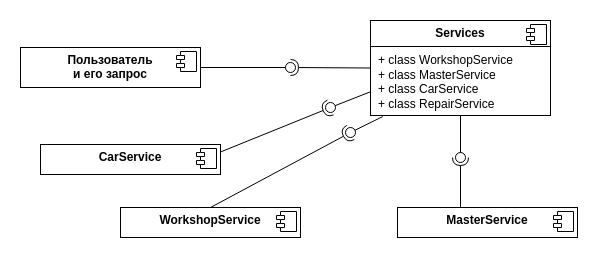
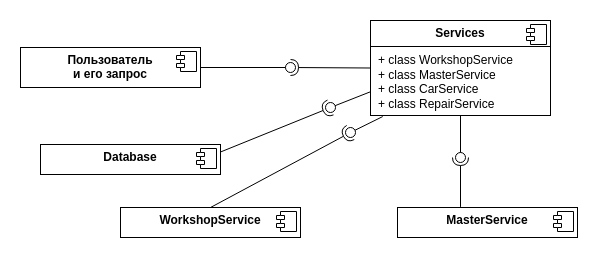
node "CarService": label "CarService" -> "Database"
